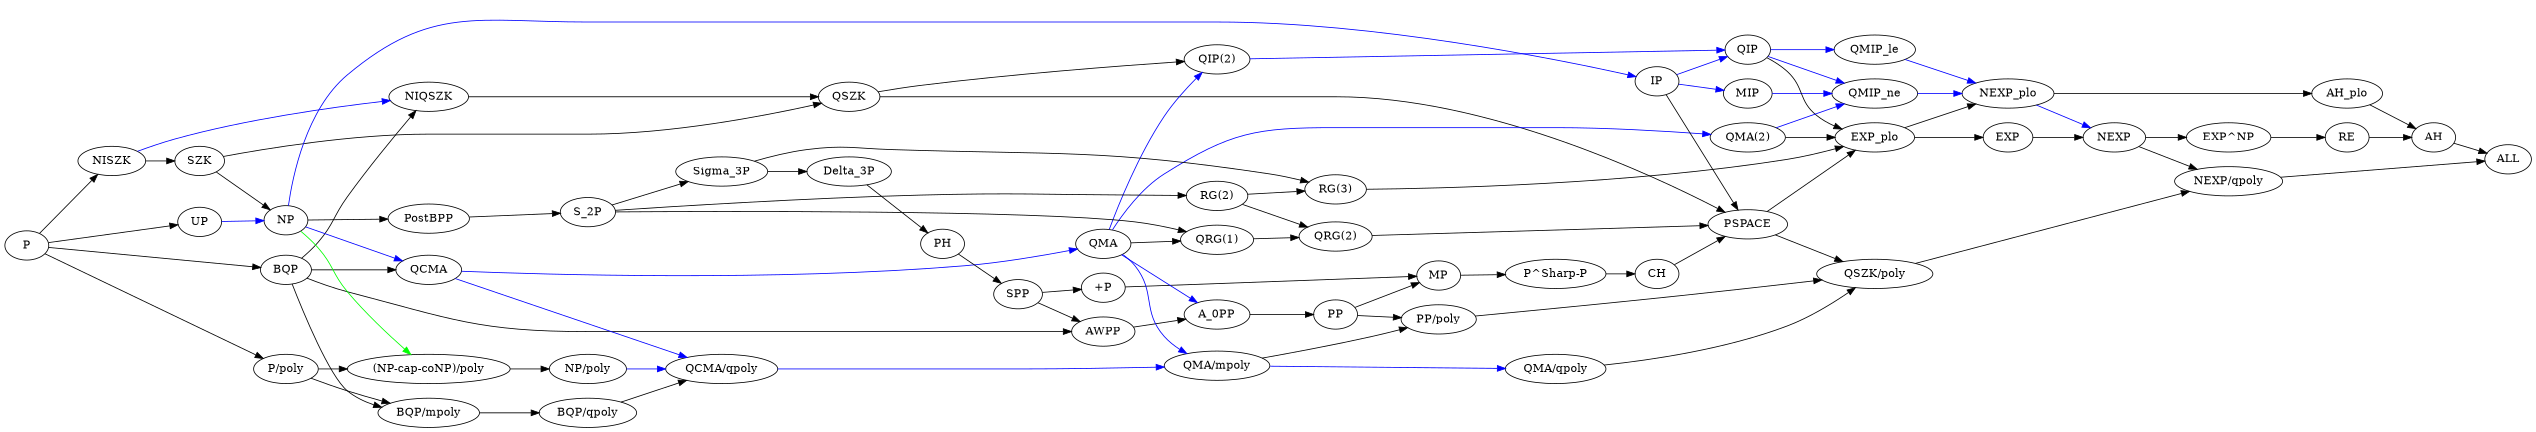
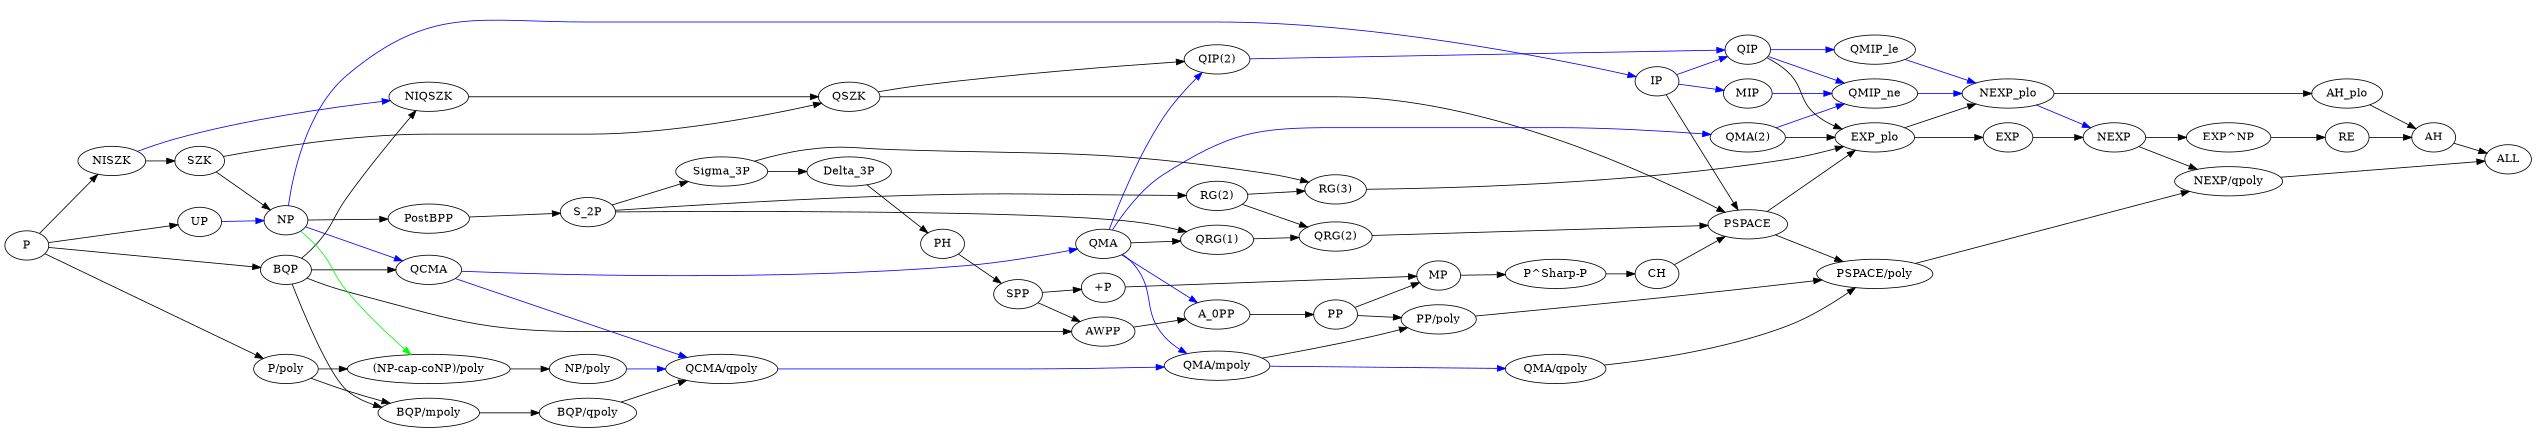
node "QSZK/poly": label "QSZK/poly" -> "PSPACE/poly"
